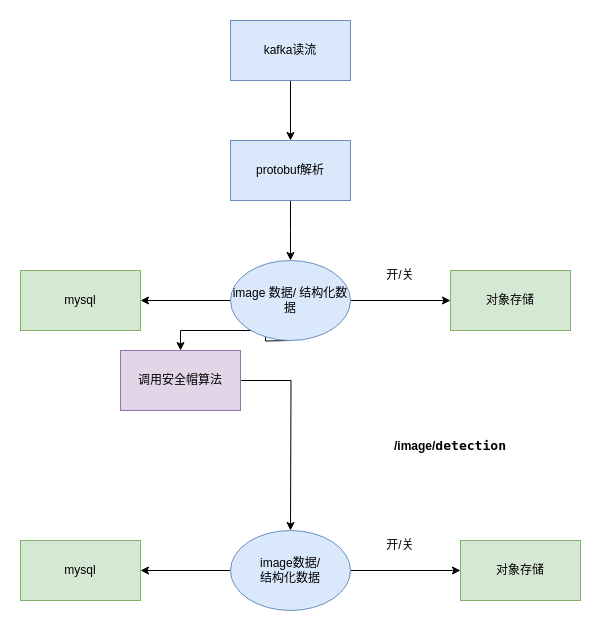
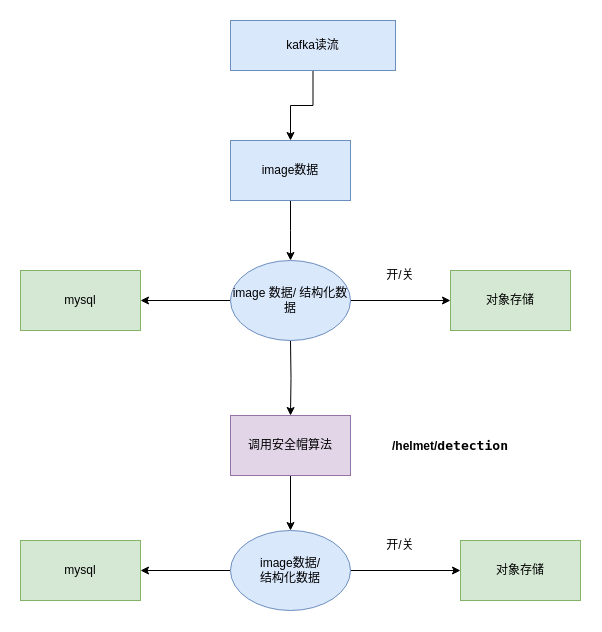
node "kafka读流": size 120x60 -> 165x50
node "protobuf解析": label "protobuf解析" -> "image数据"
node "调用安全帽算法": moved (181, 381) -> (291, 446)
node "/image/detection": label "/image/detection" -> "/helmet/detection"
